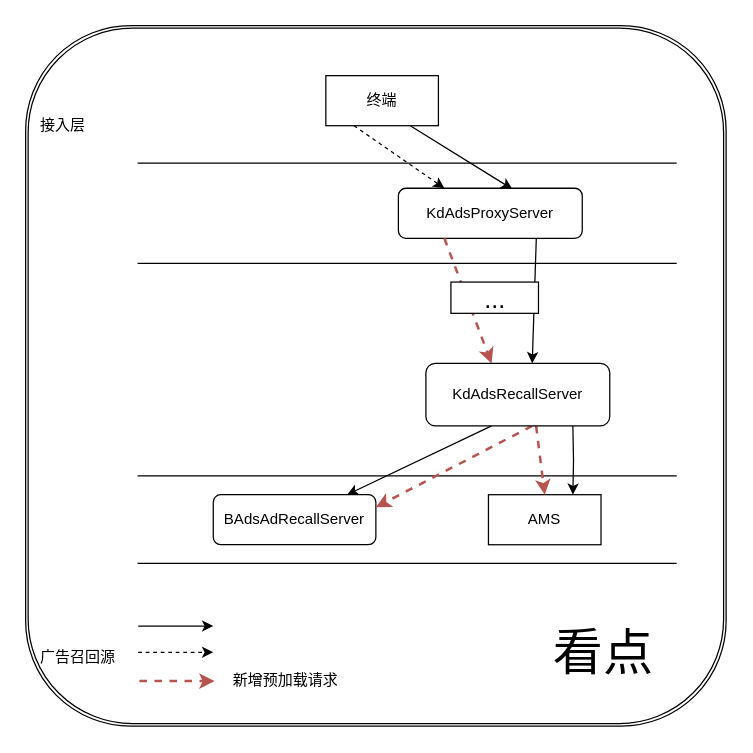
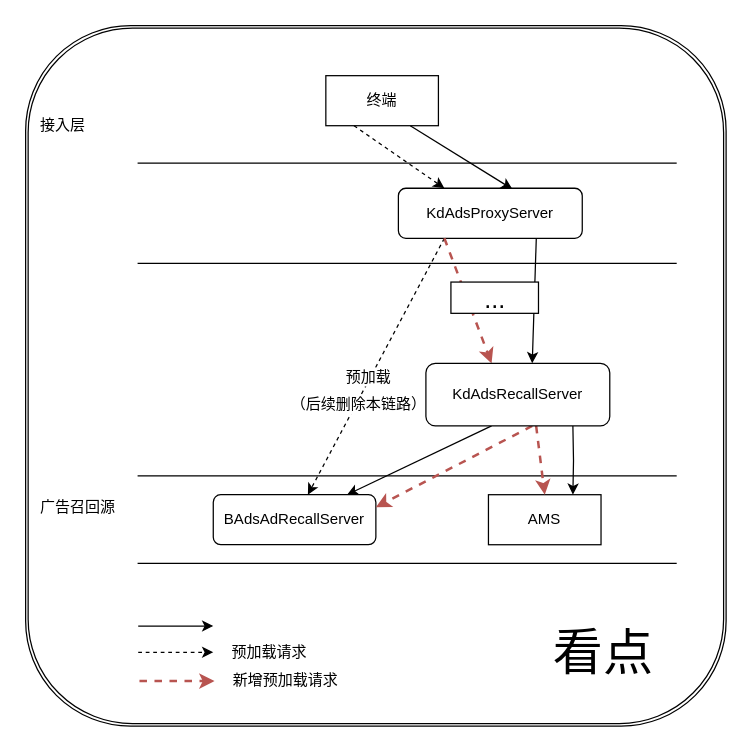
edge "KdAdsProxyServer" -> "BAdsAdRecallServer": added, labels "预加载", "（后续删除本链路）"
node "预加载请求": added
node "广告召回源": moved (88, 657) -> (88, 507)
